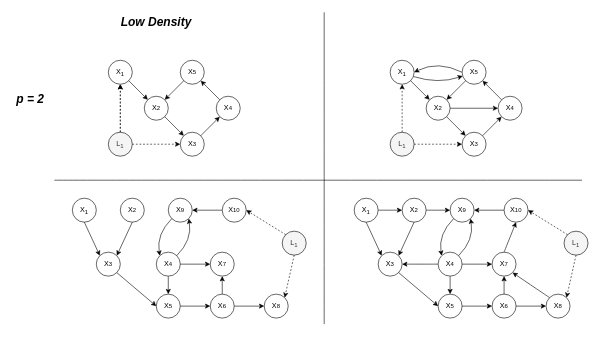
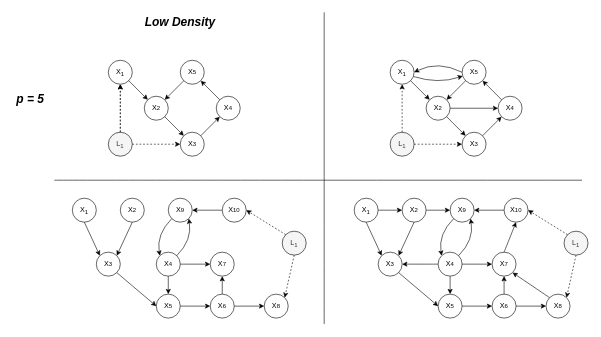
node "Low Density": moved (156, 21) -> (180, 21)
node "p = 2": label "p = 2" -> "p = 5"
